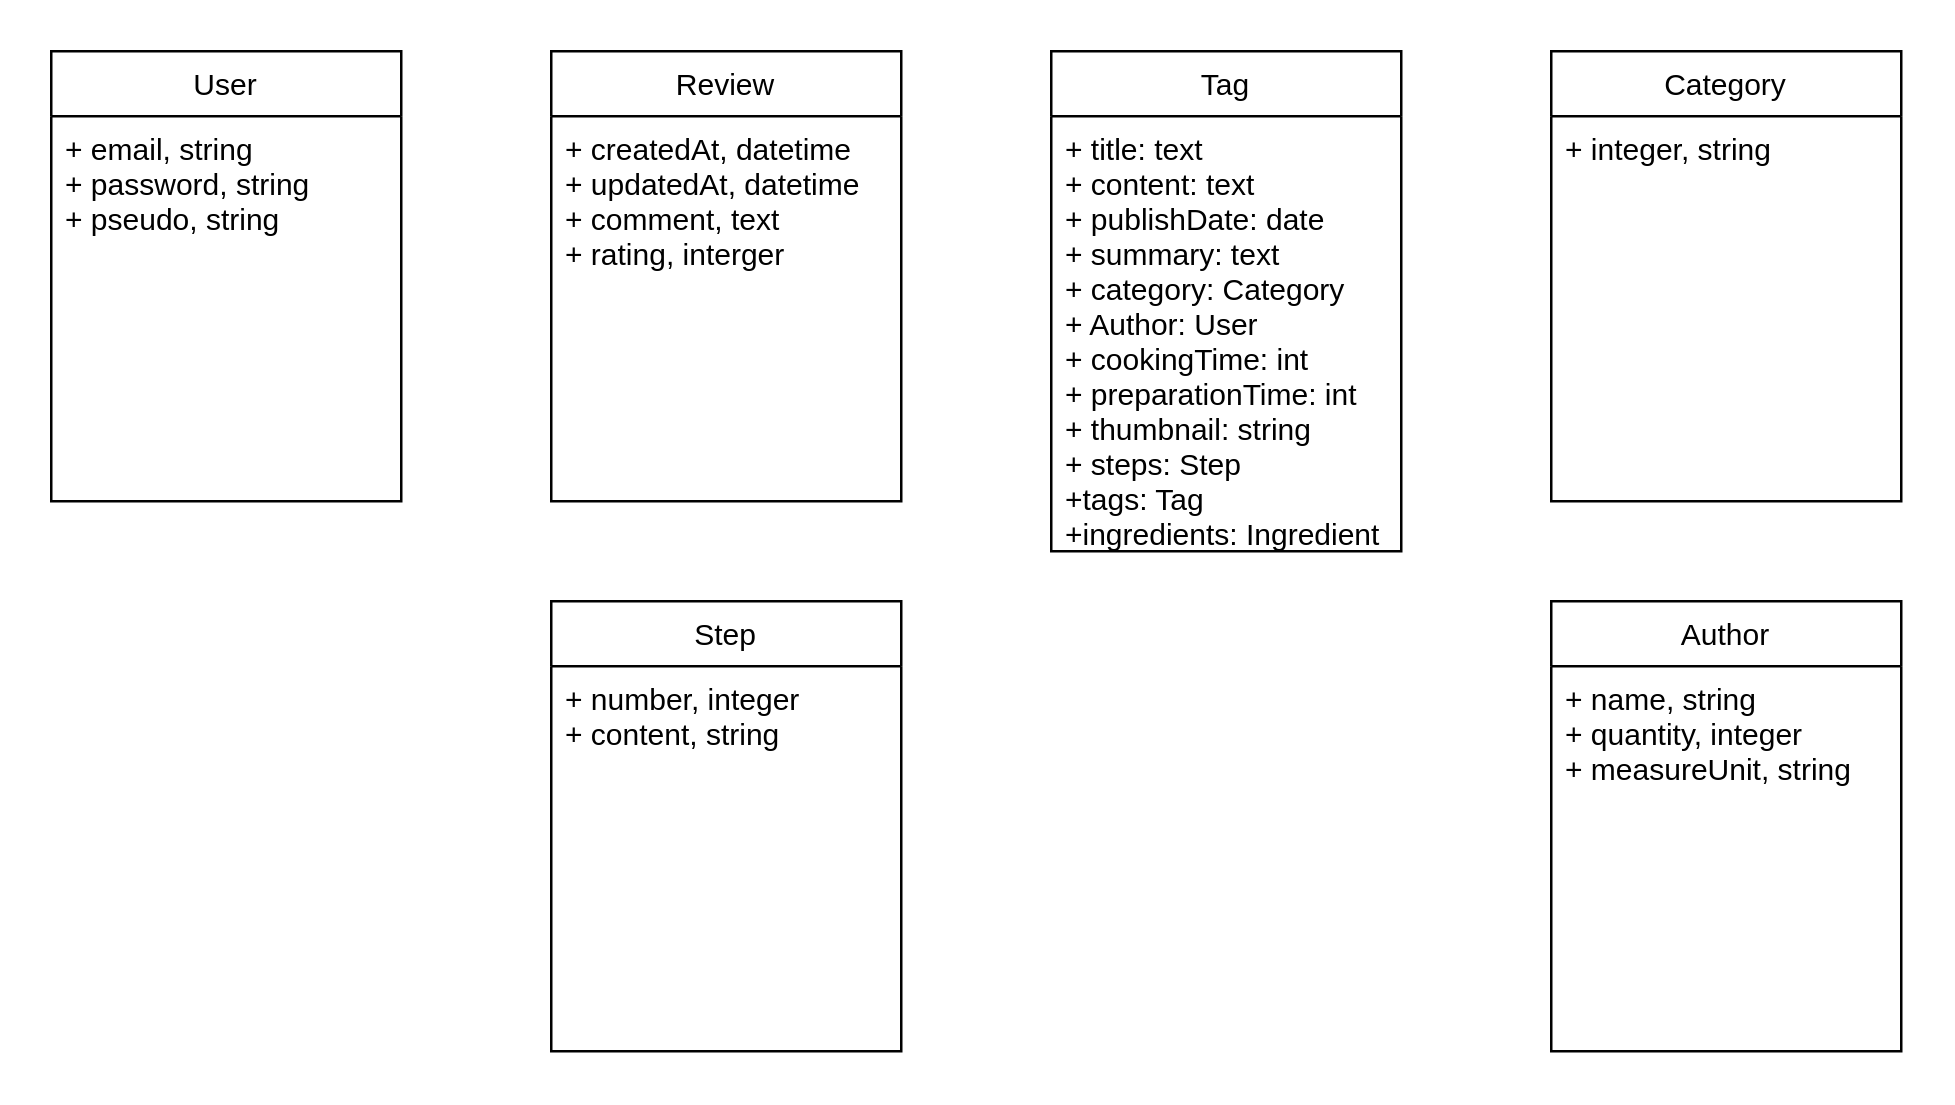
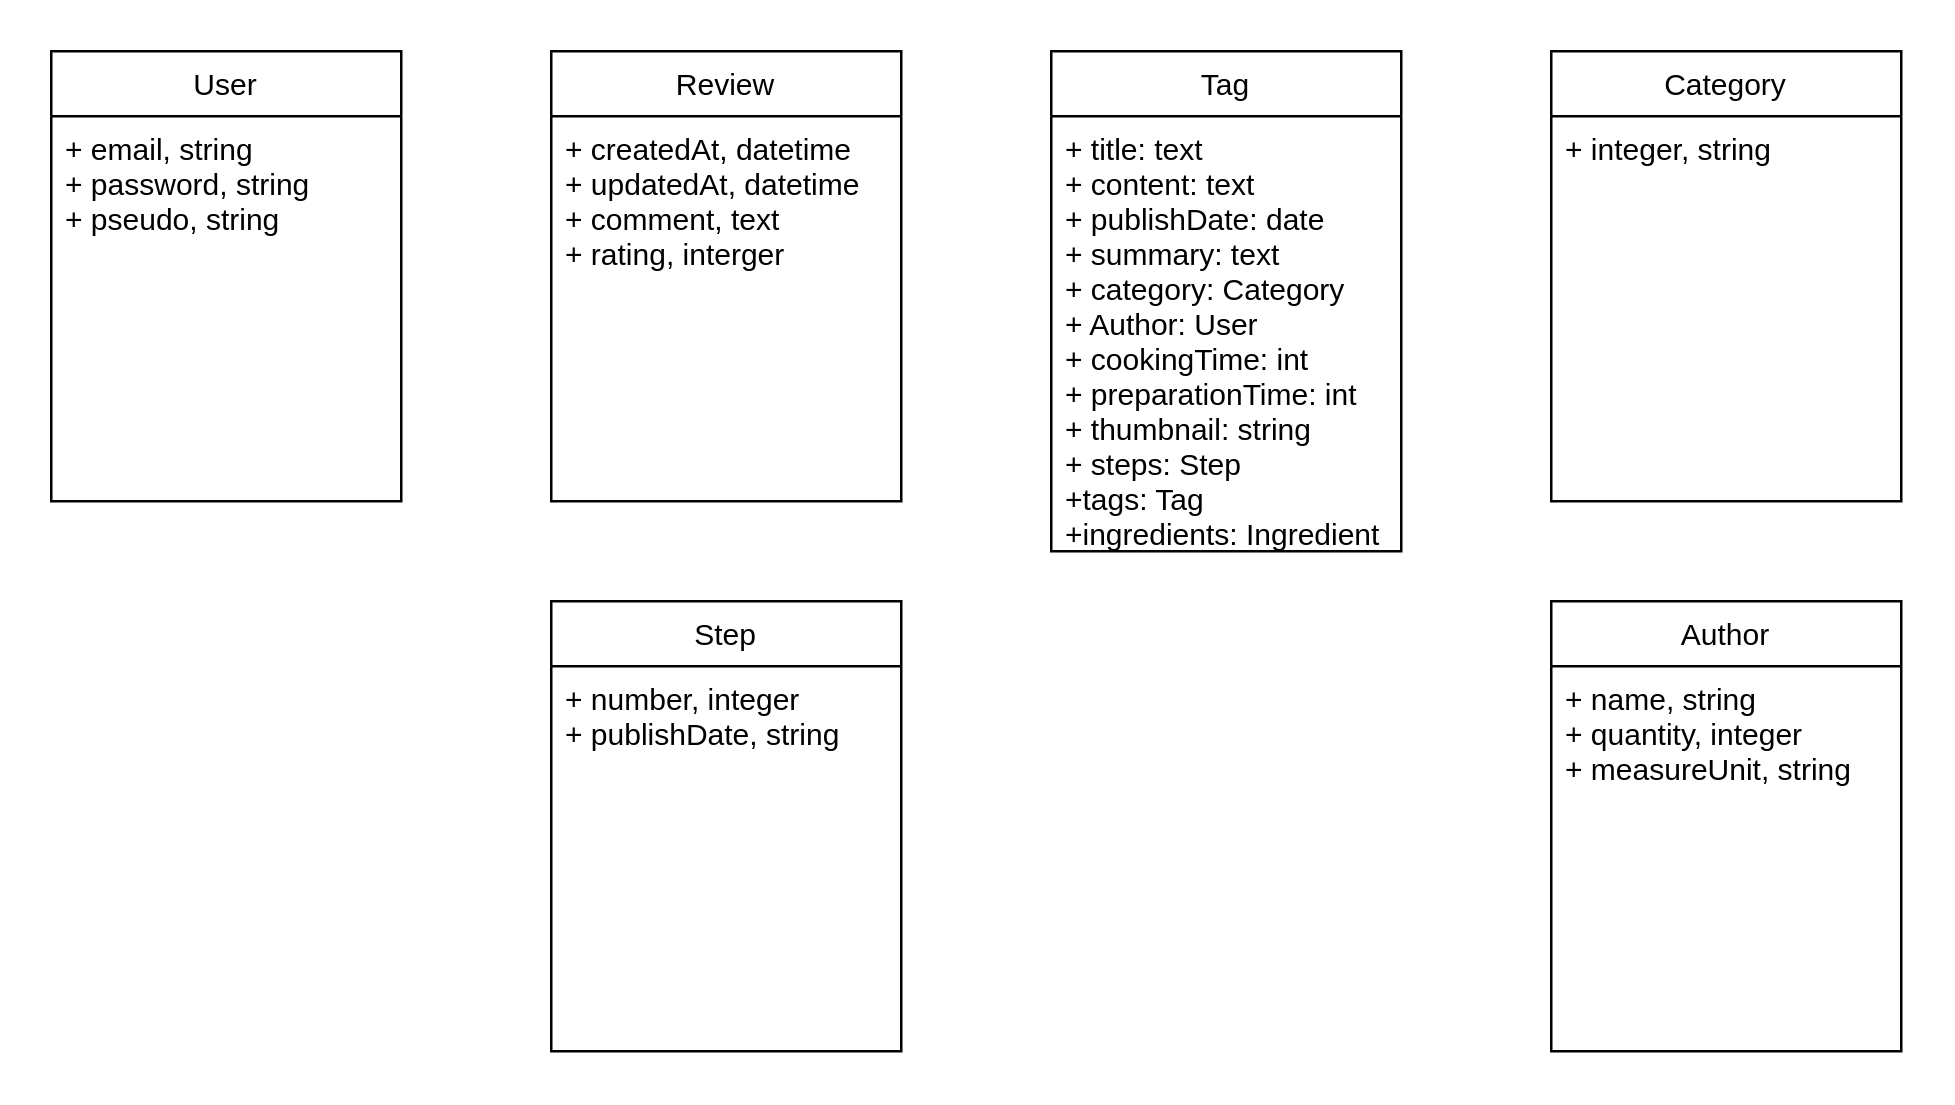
node "+ number, integer + content, string": label "+ number, integer + content, string" -> "+ number, integer + publishDate, string"
